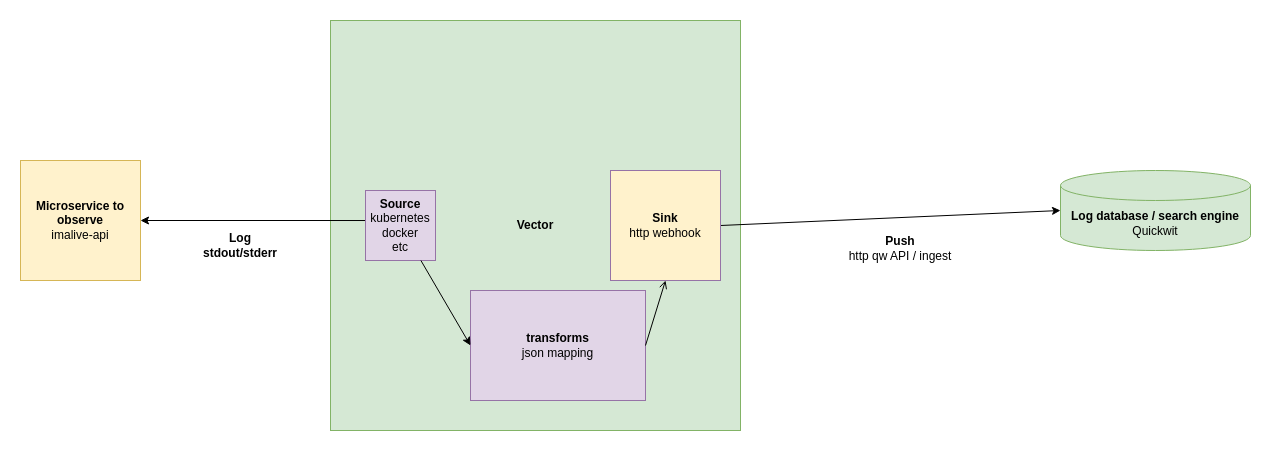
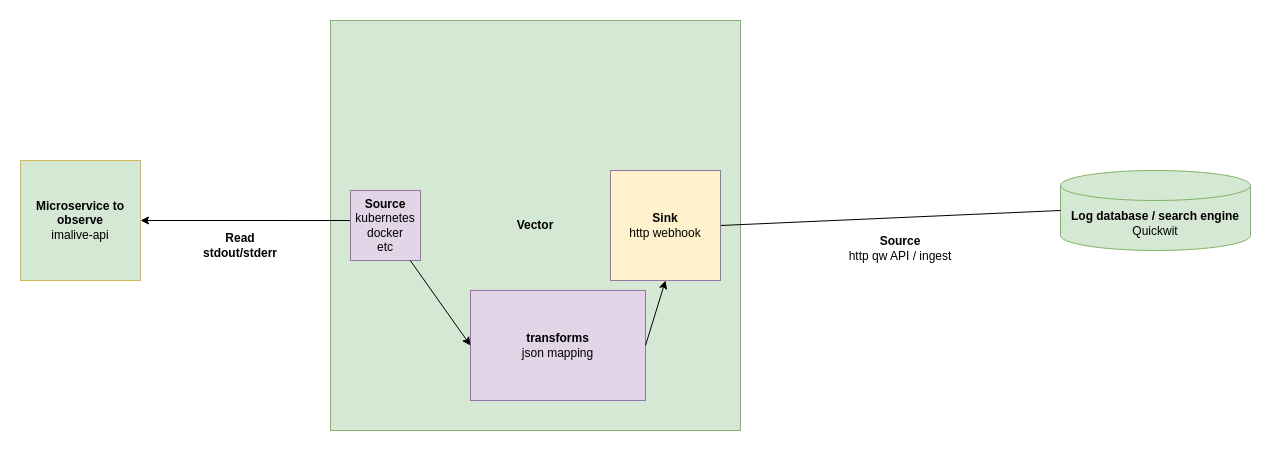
edge "Sink http webhook" -> "Log database / search engine Quickwit": arrowhead classic -> none
node "Microservice to observe imalive-api": fillcolor #fff2cc -> #d5e8d4
node "Source kubernetes docker etc": moved (401, 226) -> (386, 226)
node "Log stdout/stderr": label "Log stdout/stderr" -> "Read stdout/stderr"
node "Push http qw API / ingest": label "Push http qw API / ingest" -> "Source http qw API / ingest"
edge "transforms json mapping" -> "Sink http webhook": arrowhead open -> classic
